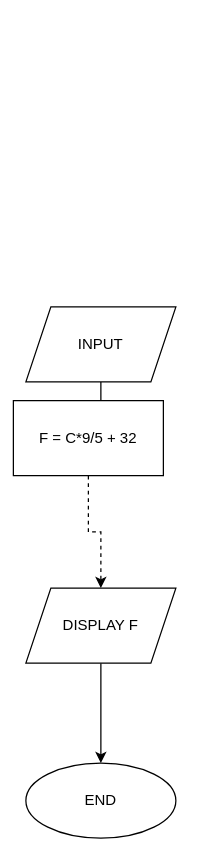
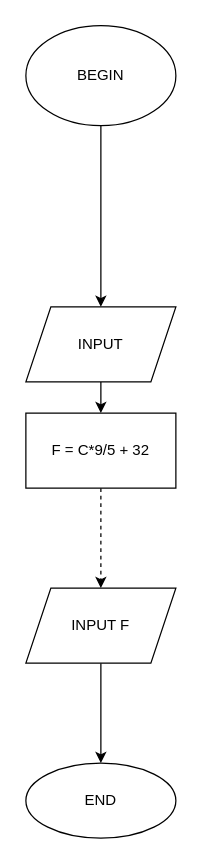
node "BEGIN": added
edge "BEGIN" -> "INPUT": added
node "F = C*9/5 + 32": moved (88, 438) -> (101, 451)
node "DISPLAY F": label "DISPLAY F" -> "INPUT F"
